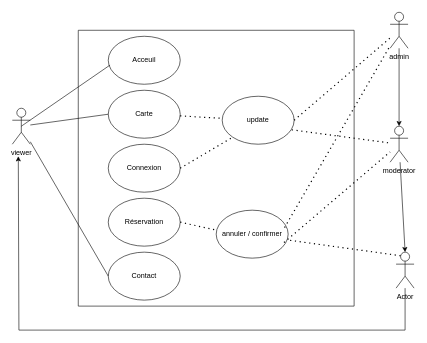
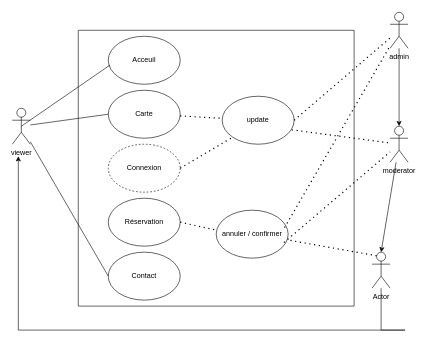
node "Connexion": style solid -> dashed
node "Actor": moved (405, 270) -> (381, 270)
